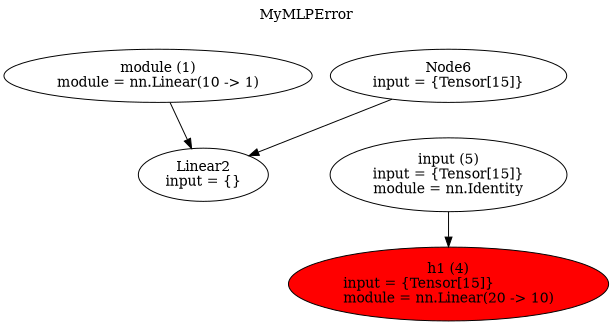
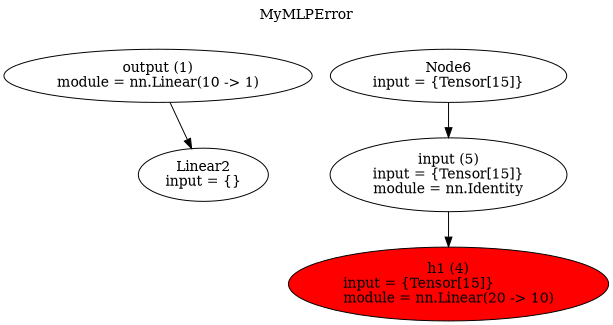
node "module (1) module = nn.Linear(10 -> 1)": label "module (1) module = nn.Linear(10 -> 1)" -> "output (1) module = nn.Linear(10 -> 1)"
edge "Node6 input = {Tensor[15]}" -> "Linear2 input = {}": now "Node6 input = {Tensor[15]}" -> "input (5) input = {Tensor[15]} module = nn.Identity"
